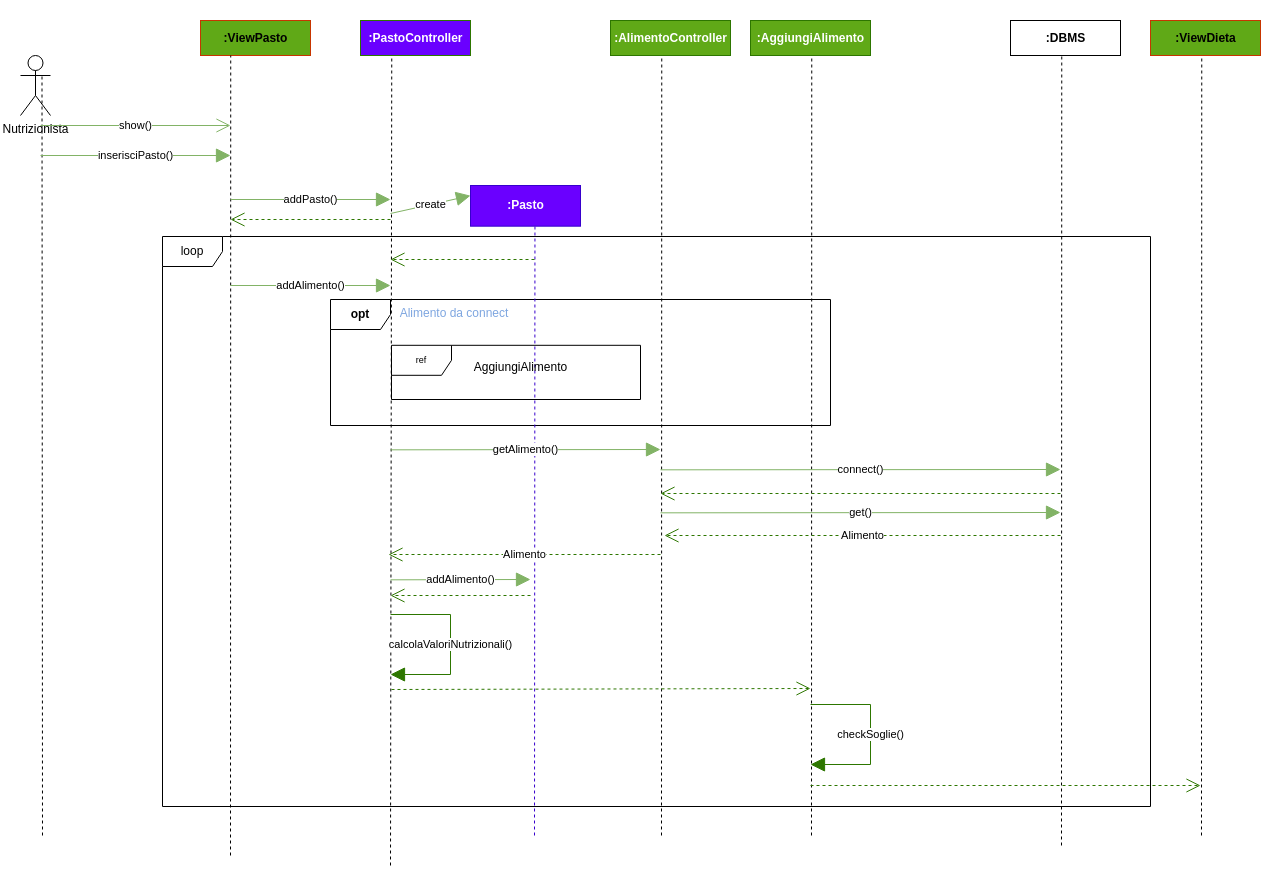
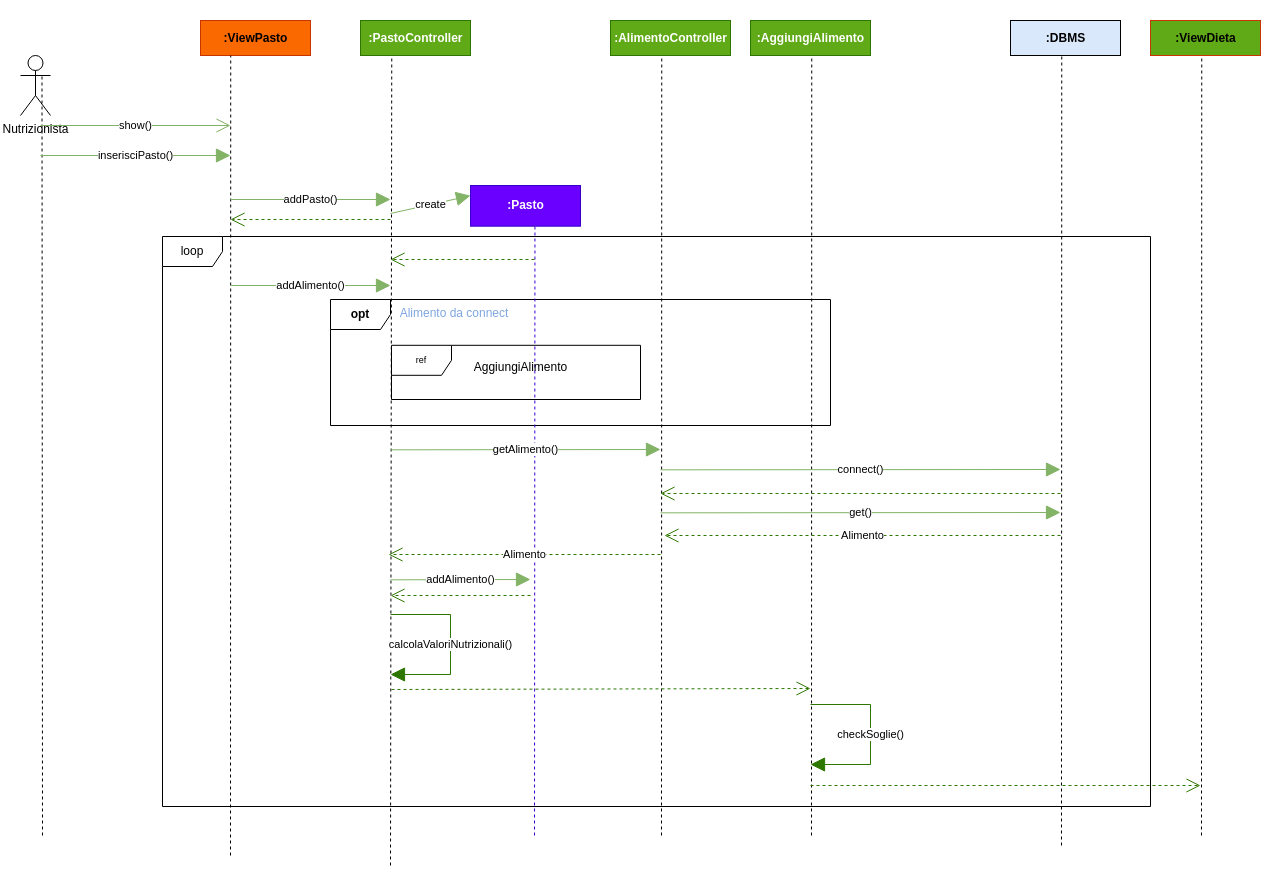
node ":ViewPasto": fillcolor #60a917 -> #fa6800
node ":PastoController": fillcolor #6a00ff -> #60a917
node ":DBMS": fillcolor #ffffff -> #dae8fc
